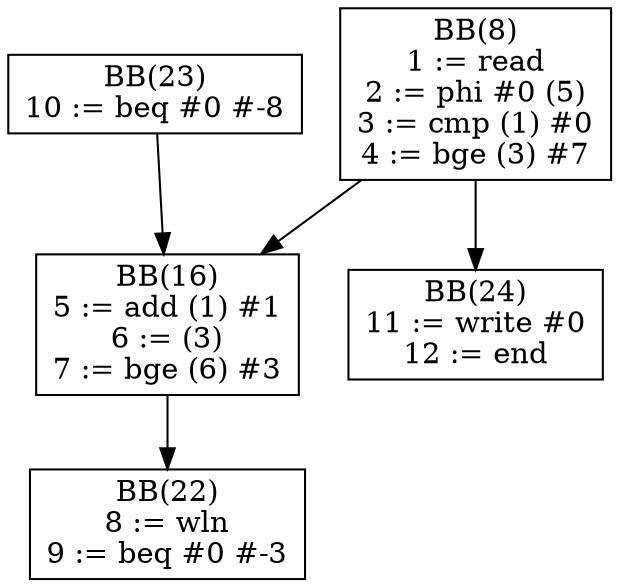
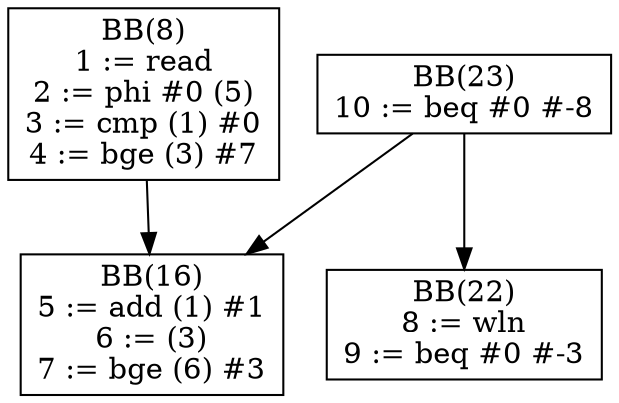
node "BB(24) 11 := write #0 12 := end": removed
edge "BB(16) 5 := add (1) #1 6 := (3) 7 := bge (6) #3" -> "BB(22) 8 := wln 9 := beq #0 #-3": now "BB(23) 10 := beq #0 #-8" -> "BB(22) 8 := wln 9 := beq #0 #-3"
